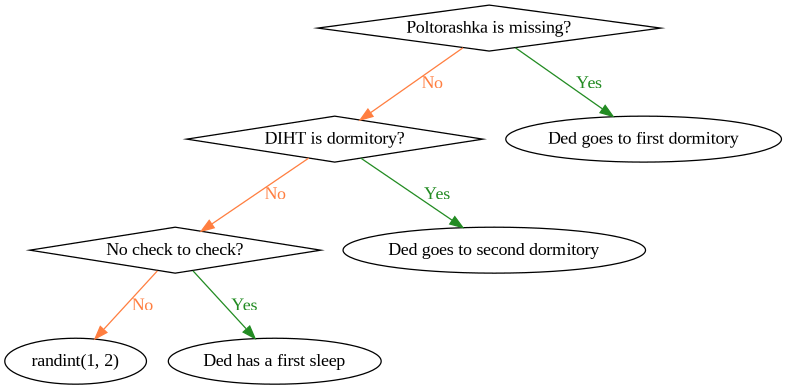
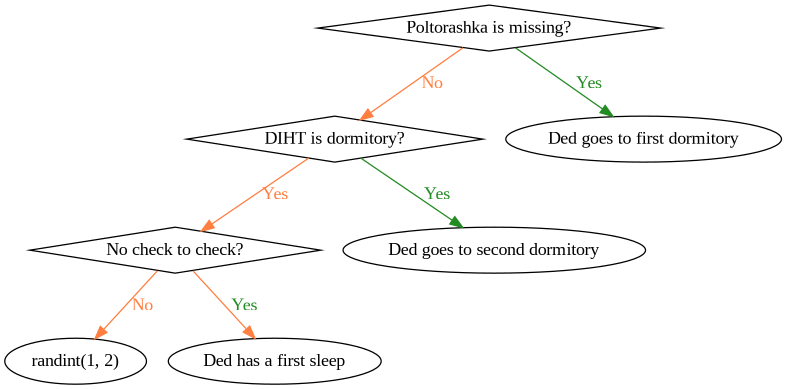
edge "DIHT is dormitory?" -> "No check to check?": label "No" -> "Yes"
edge "No check to check?" -> "Ded has a first sleep": color #228b22 -> #ff7e40
